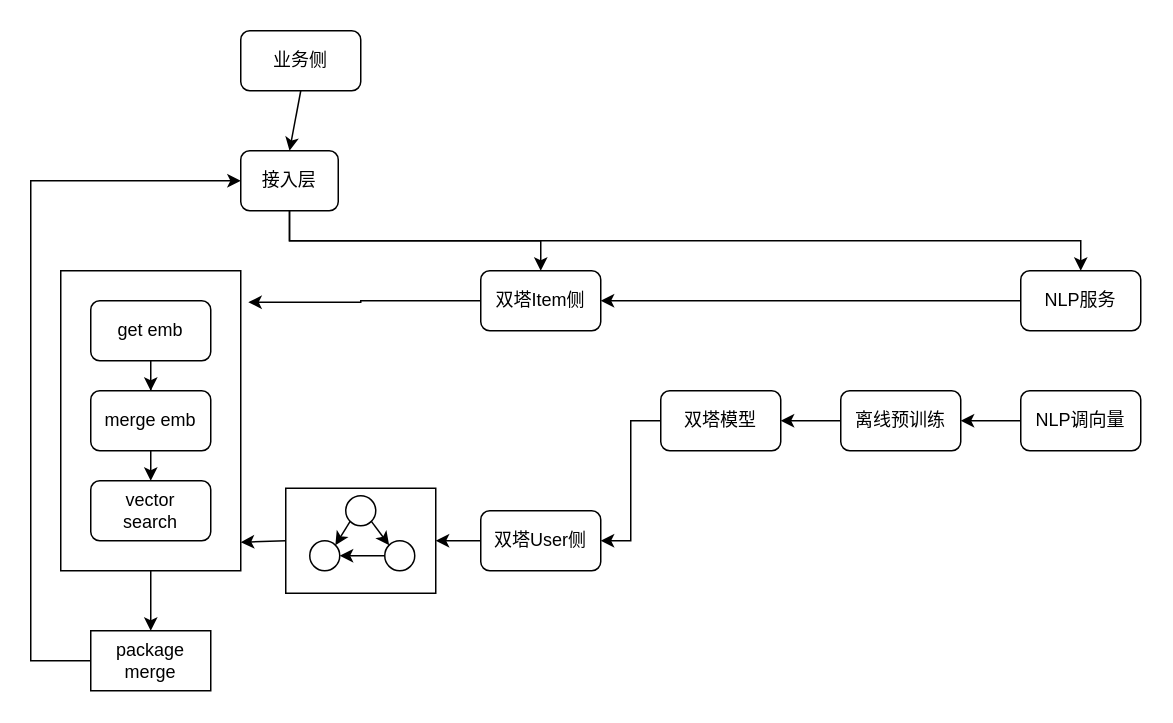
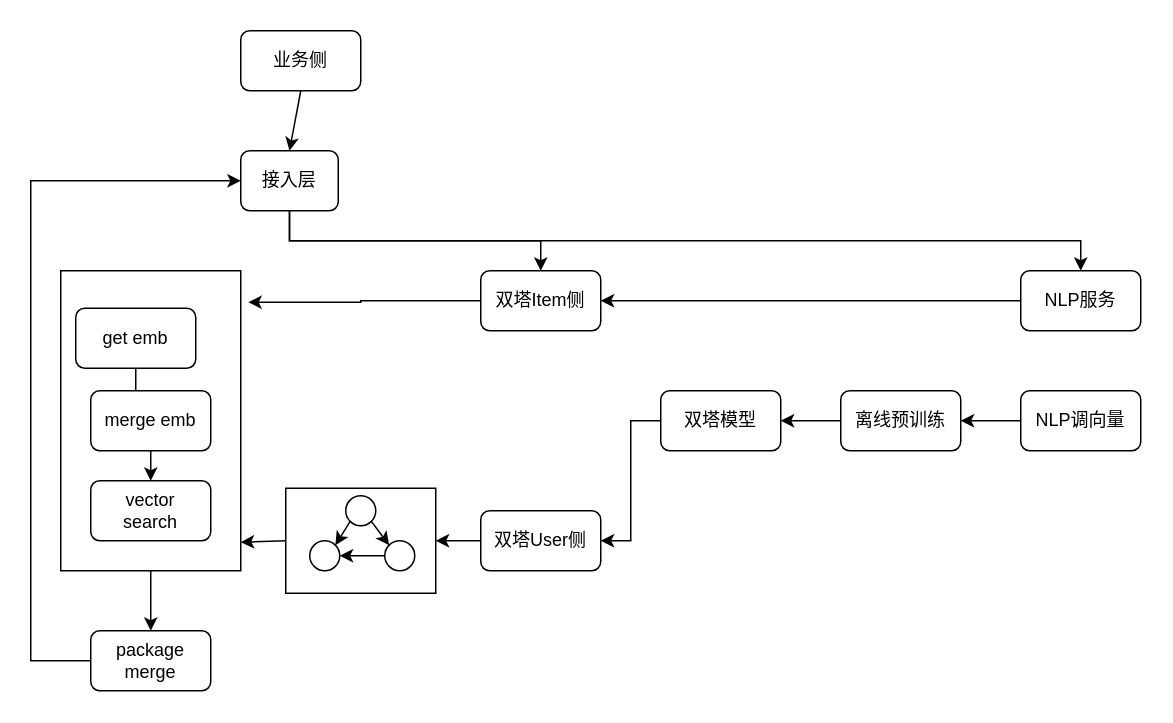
node "get emb": moved (151, 331) -> (136, 338)
node "package merge": shape rectangle -> rounded rectangle
